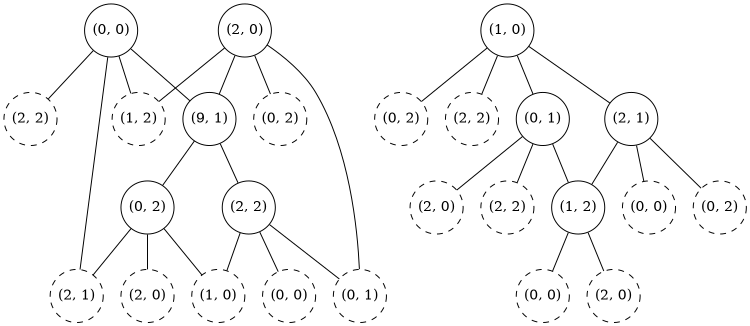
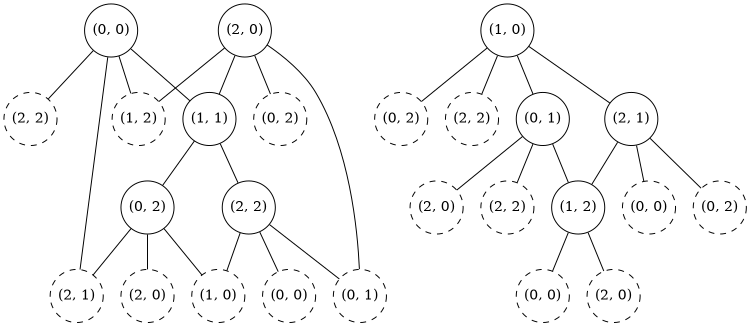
node "(9, 1)": label "(9, 1)" -> "(1, 1)"
